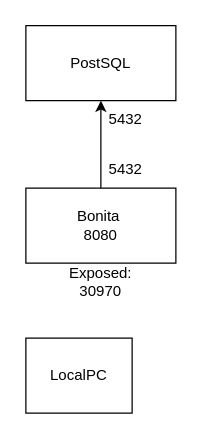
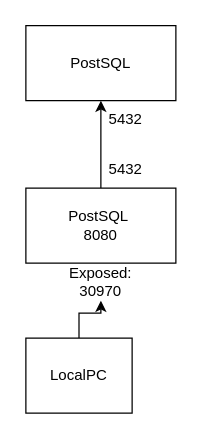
node "Bonita 8080": label "Bonita 8080" -> "PostSQL 8080"
edge "LocalPC" -> "Exposed: 30970": added
